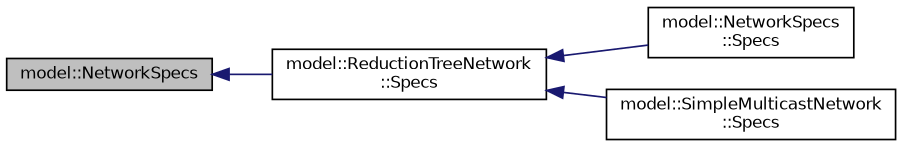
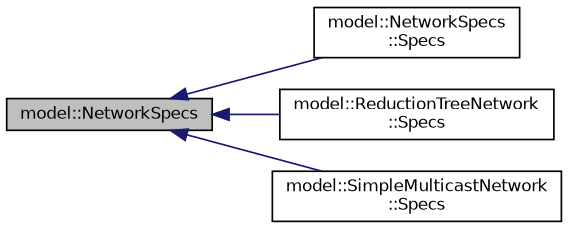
edge "model::NetworkSpecs ::Specs" -> "model::ReductionTreeNetwork ::Specs": now "model::NetworkSpecs ::Specs" -> "model::NetworkSpecs"
edge "model::SimpleMulticastNetwork ::Specs" -> "model::ReductionTreeNetwork ::Specs": now "model::SimpleMulticastNetwork ::Specs" -> "model::NetworkSpecs"
